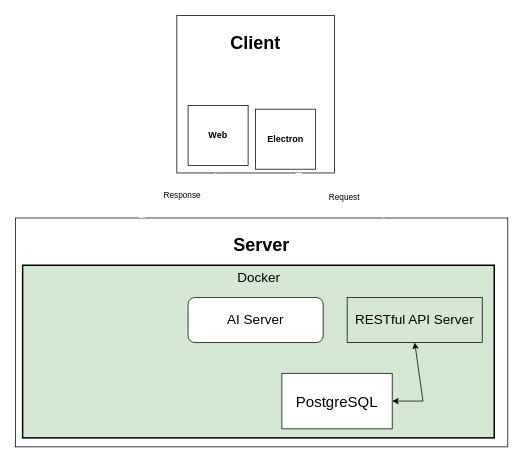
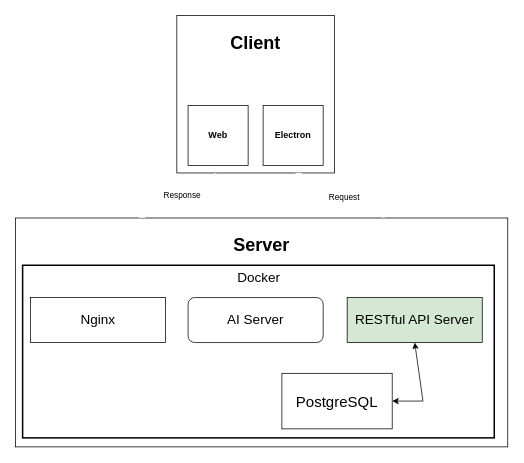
node "Electron": moved (285, 139) -> (293, 135)
node "Nginx": added
node "Docker": fillcolor #d5e8d4 -> #ffffff
